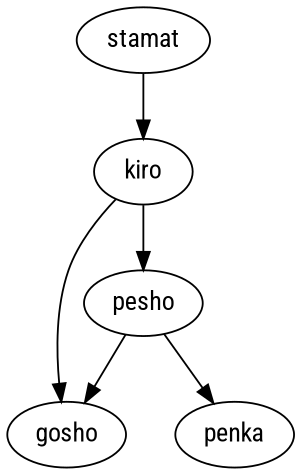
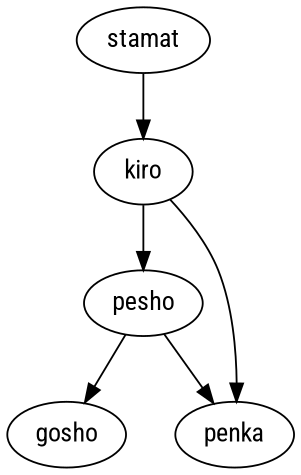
edge "kiro" -> "gosho": now "kiro" -> "penka"
